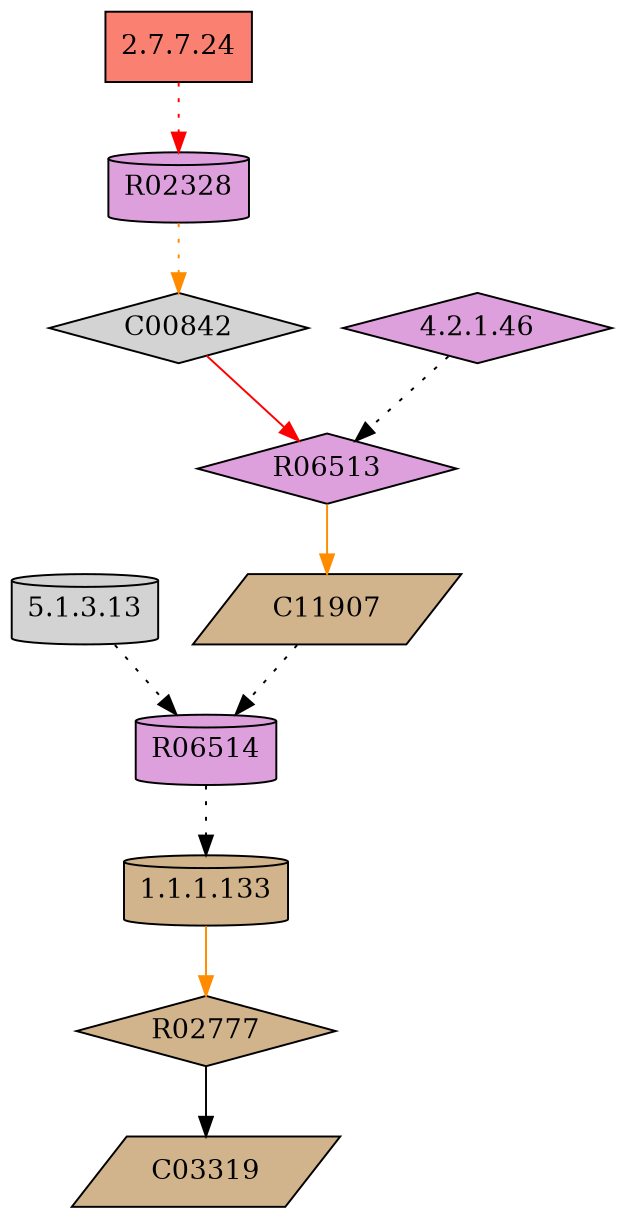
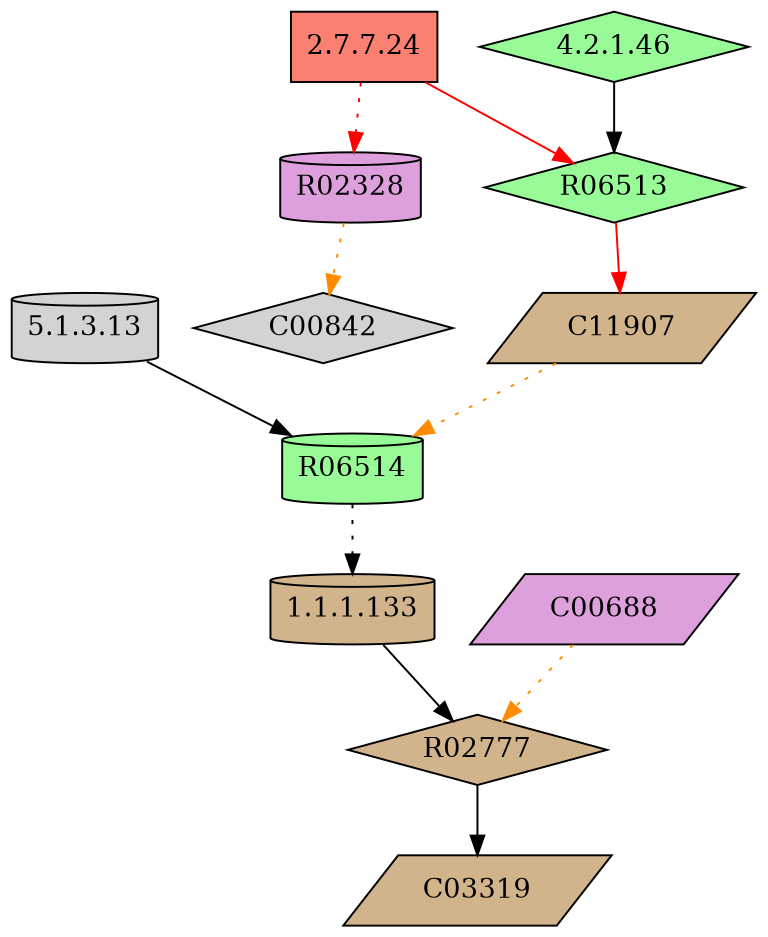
node "4.2.1.46": fillcolor plum -> palegreen
edge "C00842" -> "R06513": now "2.7.7.24" -> "R06513"
edge "4.2.1.46" -> "R06513": style dotted -> solid
node "R06513": fillcolor plum -> palegreen
edge "R06513" -> "C11907": color darkorange -> red
node "C00688": added
edge "5.1.3.13" -> "R06514": style dotted -> solid
edge "C11907" -> "R06514": color black -> darkorange
node "R06514": fillcolor plum -> palegreen
edge "1.1.1.133" -> "R02777": color darkorange -> black
